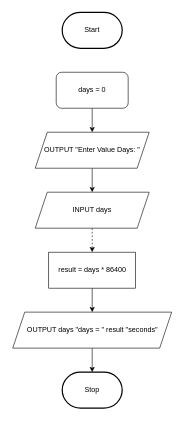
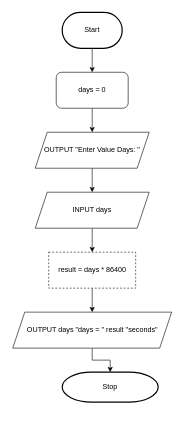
edge "Start" -> "days = 0": added
edge "INPUT days" -> "result = days * 86400": style dashed -> solid
node "result = days * 86400": style solid -> dashed
node "Stop": size 60x36 -> 96x30
